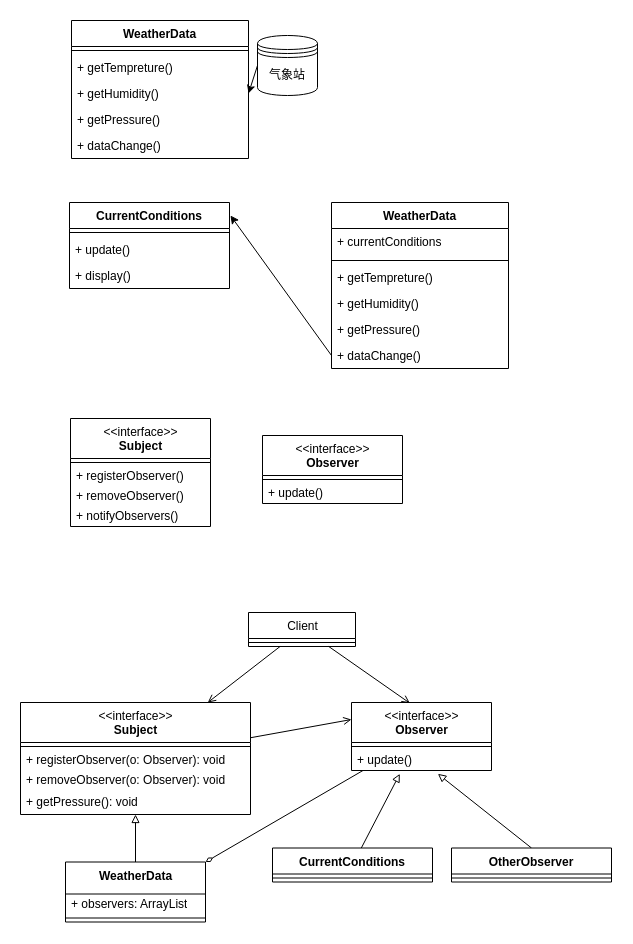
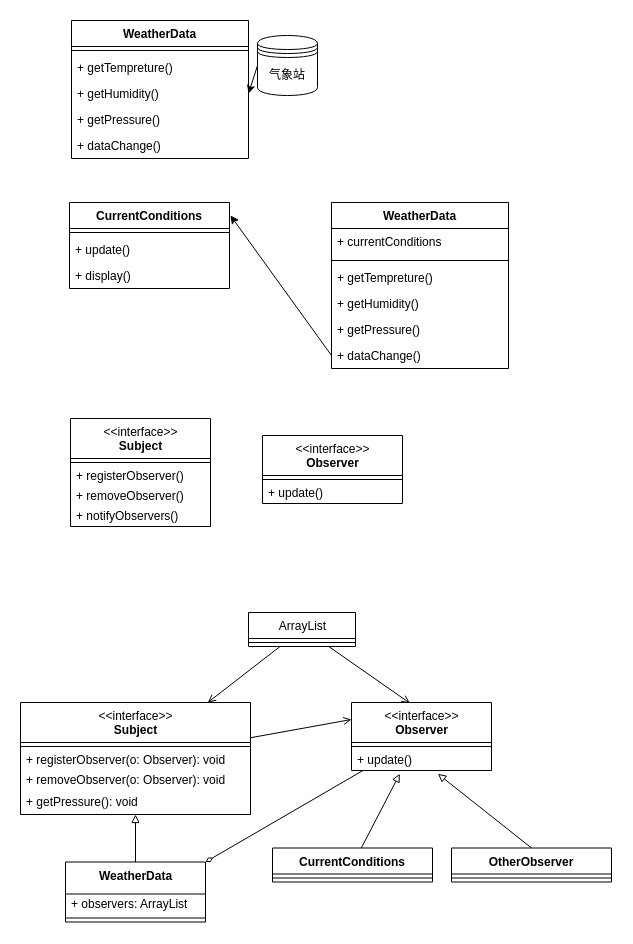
node "Client": label "Client" -> "ArrayList"
